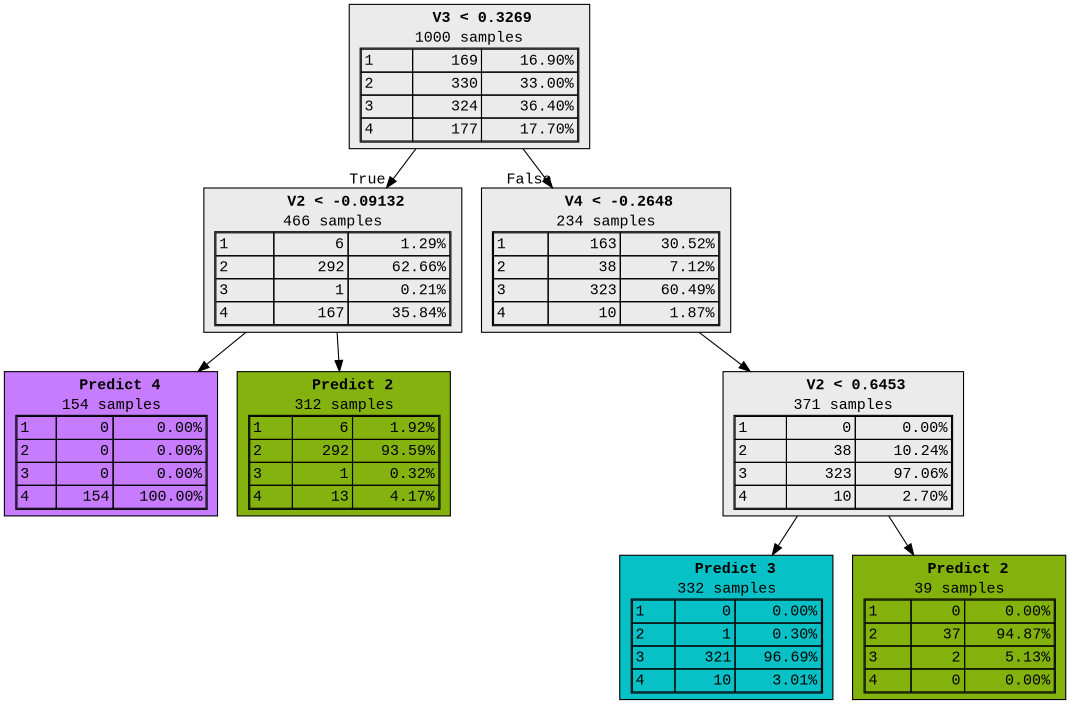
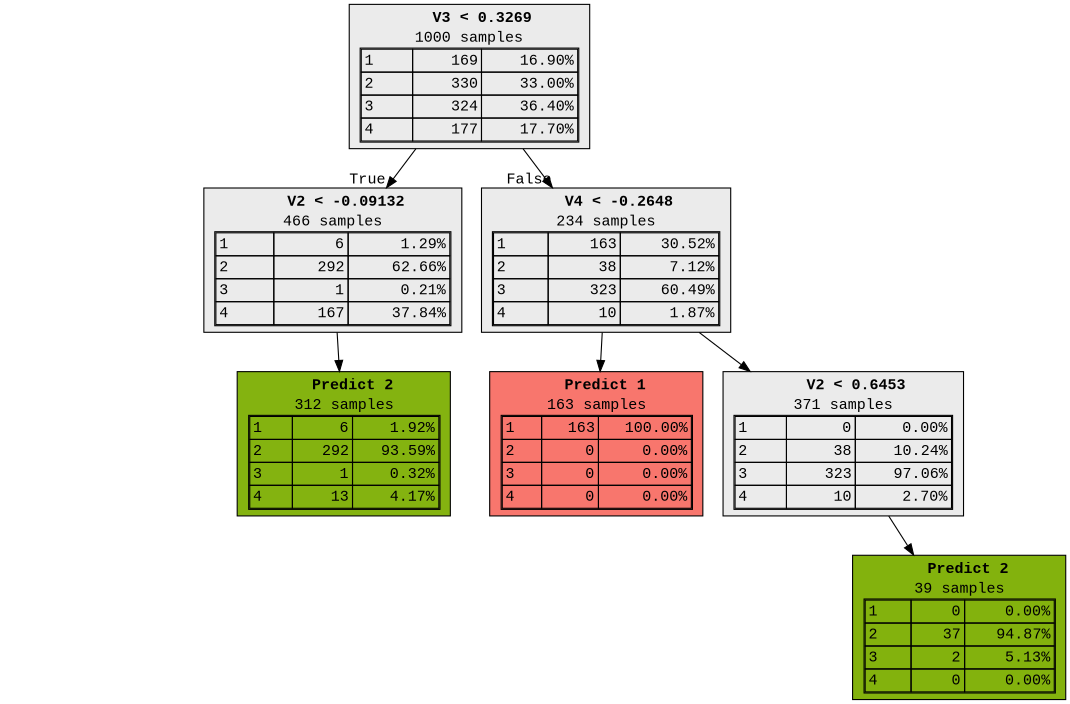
node "V2 < -0.09132": text "35.84%" -> "37.84%"
node "Predict 4": removed
node "Predict 1": added
node "Predict 3": removed
